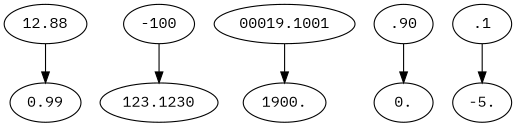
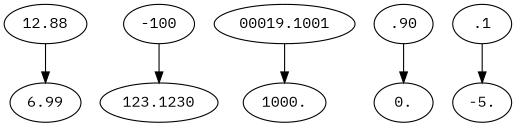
node "0.99": label "0.99" -> "6.99"
node "1900.": label "1900." -> "1000."
